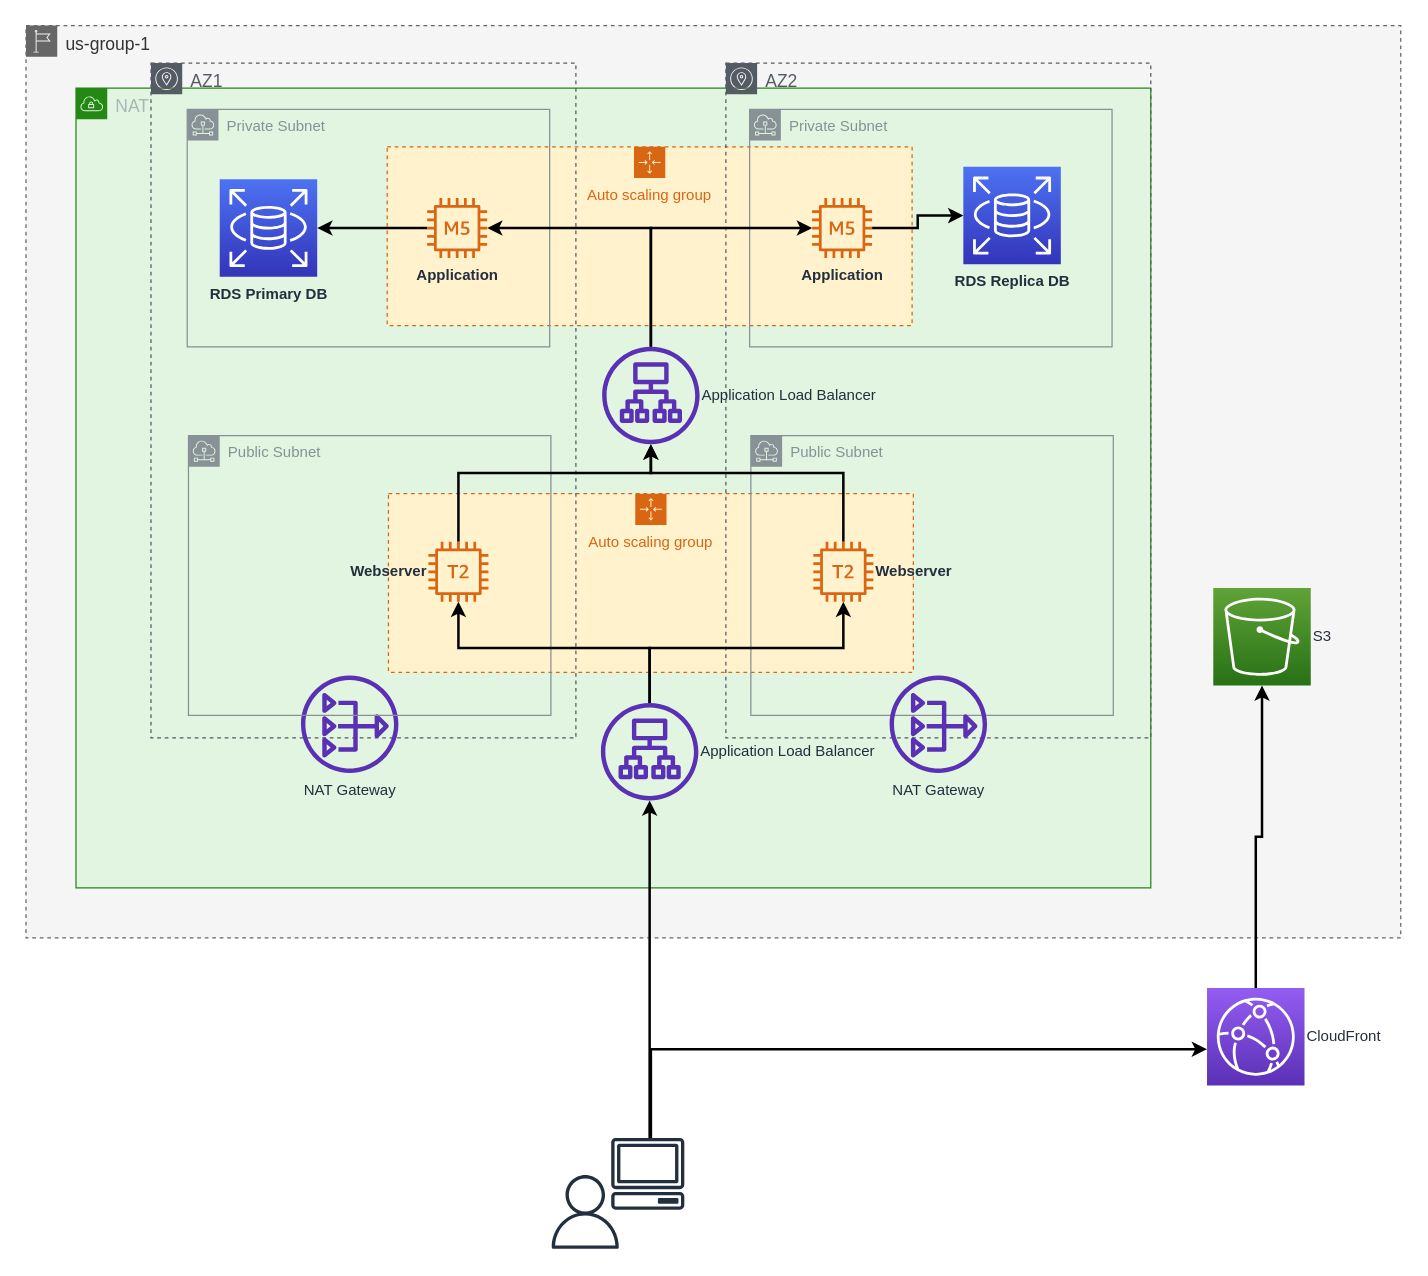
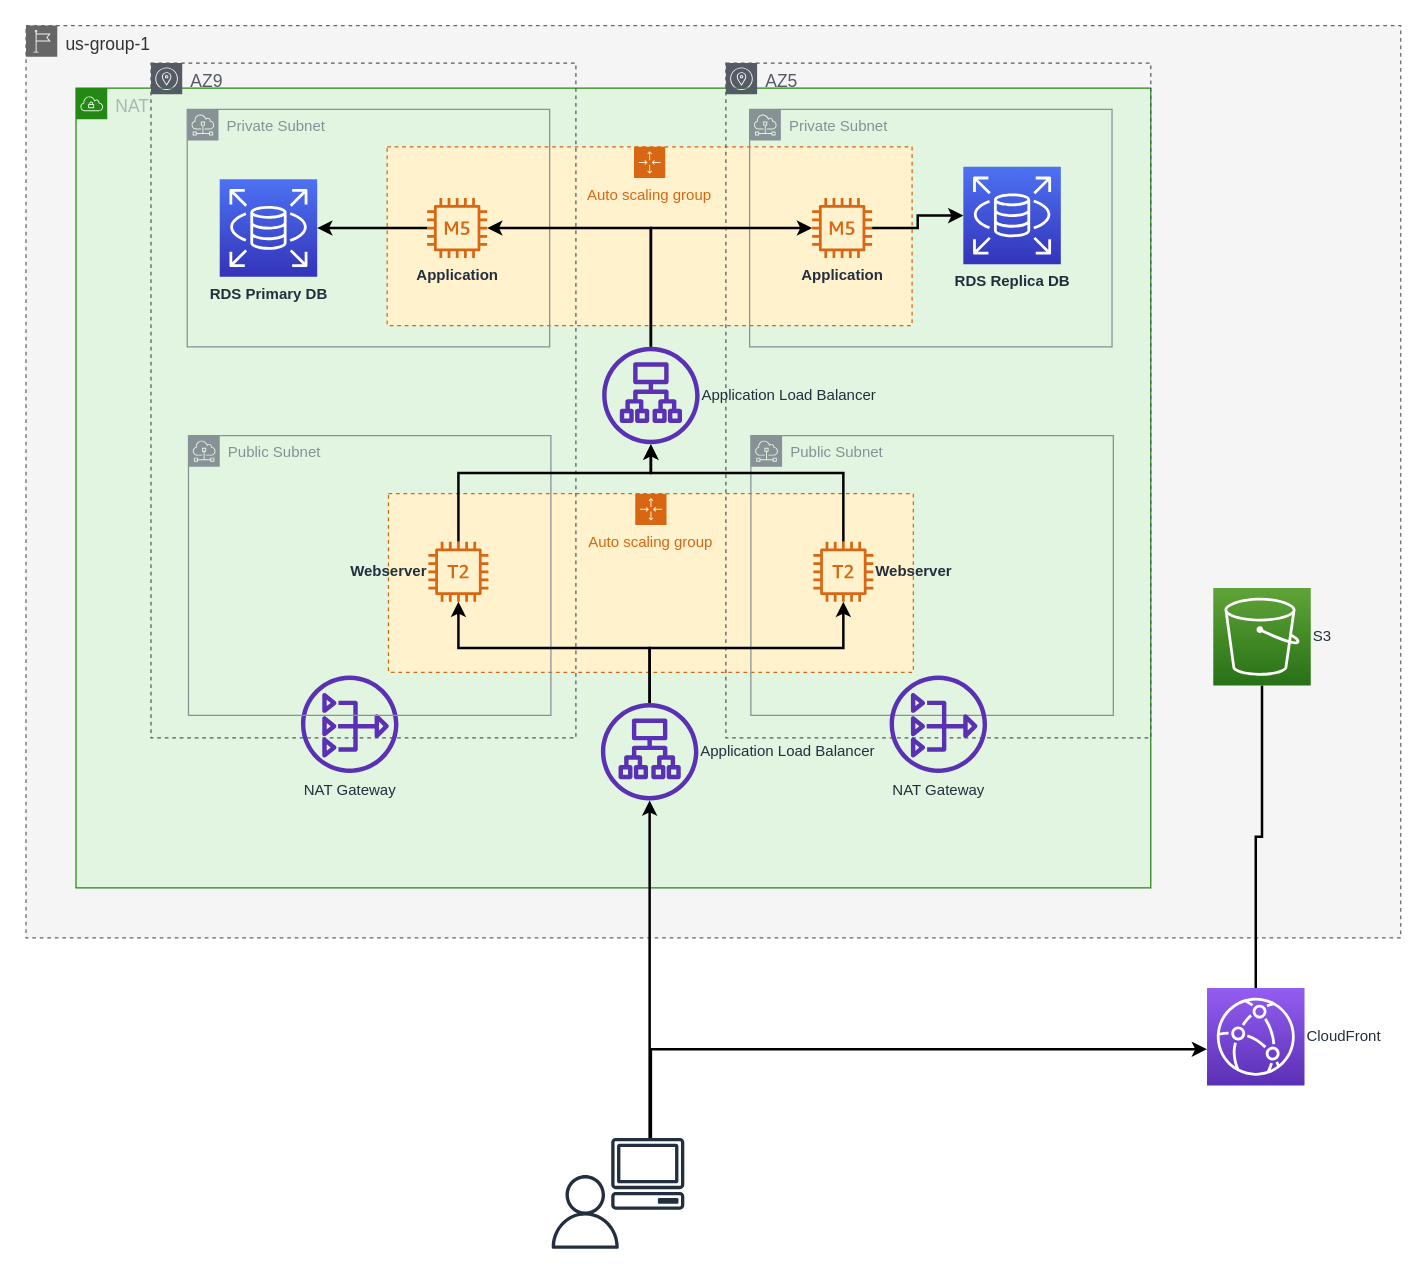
node "AZ1": label "AZ1" -> "AZ9"
node "AZ2": label "AZ2" -> "AZ5"
edge "CloudFront" -> "S3": arrowhead classic -> none
